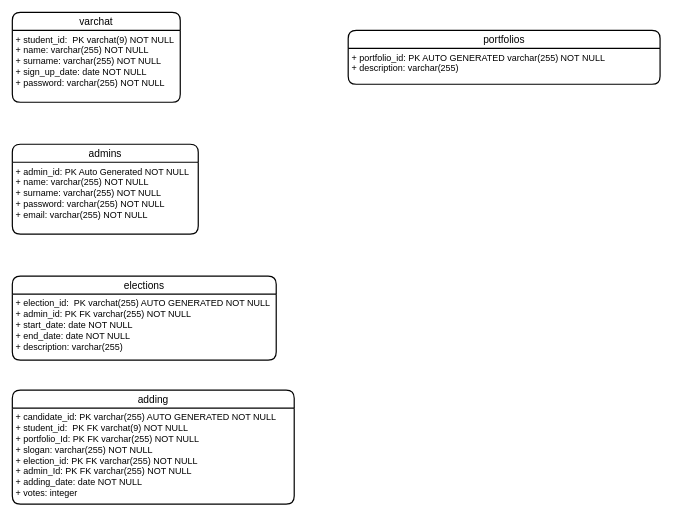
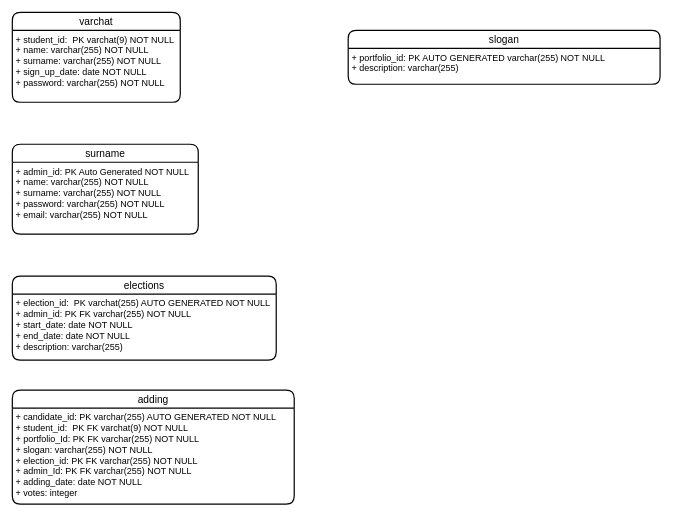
node "portfolios": label "portfolios" -> "slogan"
node "admins": label "admins" -> "surname"
